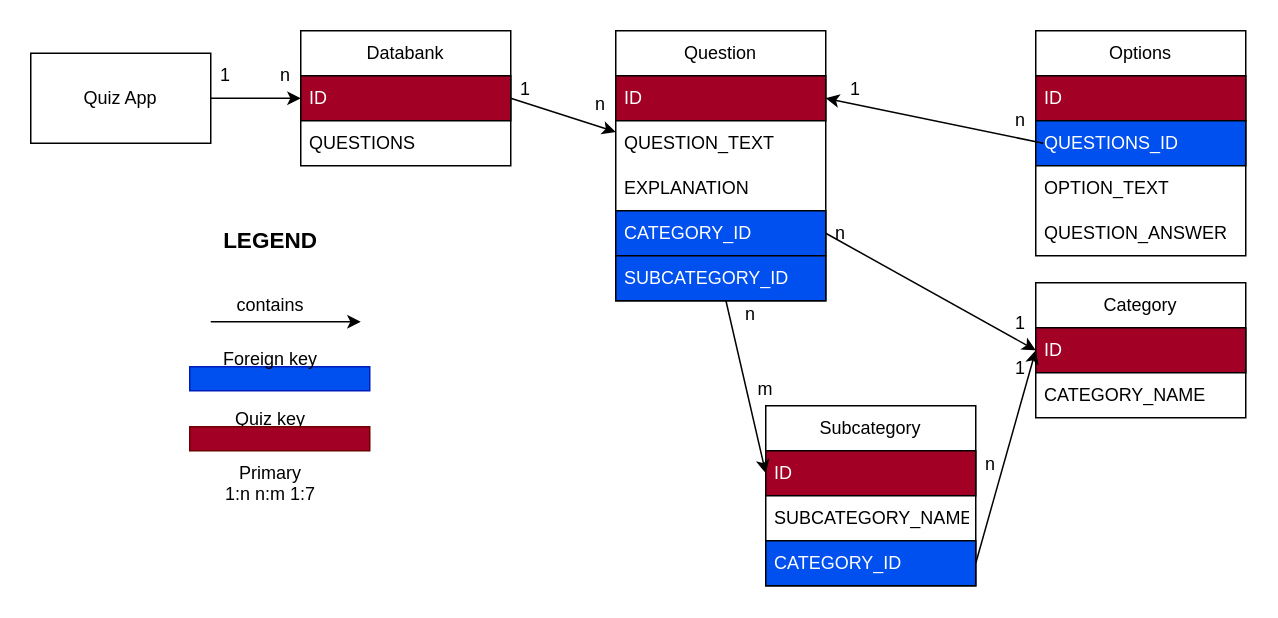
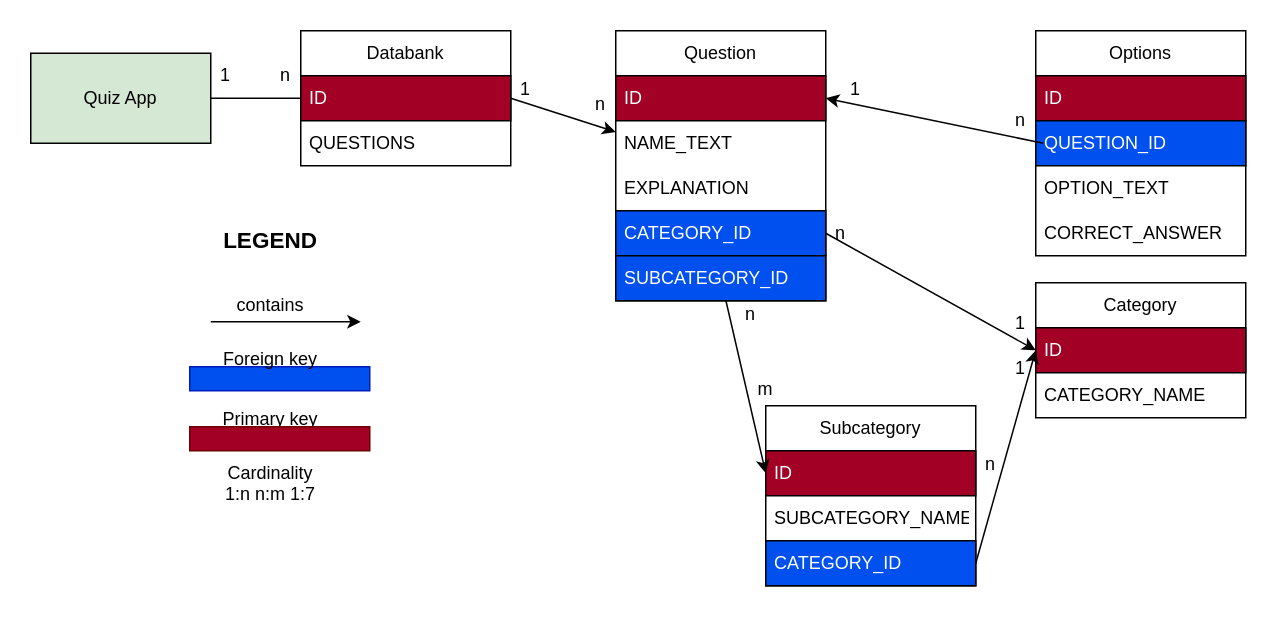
node "Quiz App": fillcolor #ffffff -> #d5e8d4
edge "Quiz App" -> "Databank": arrowhead classic -> none
node "QUESTION_TEXT": label "QUESTION_TEXT" -> "NAME_TEXT"
node "QUESTIONS_ID": label "QUESTIONS_ID" -> "QUESTION_ID"
node "QUESTION_ANSWER": label "QUESTION_ANSWER" -> "CORRECT_ANSWER"
node "Quiz key": label "Quiz key" -> "Primary key"
node "Primary": label "Primary" -> "Cardinality"
